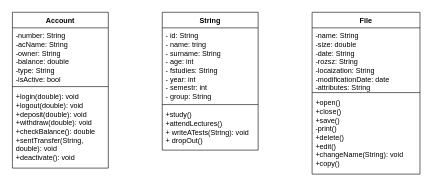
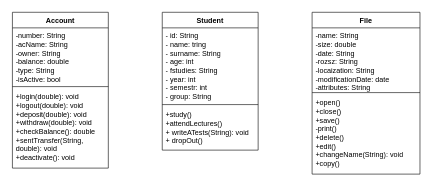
node "String": label "String" -> "Student"
